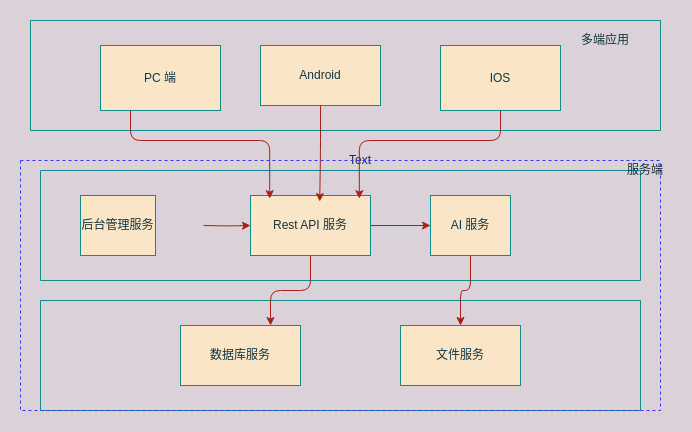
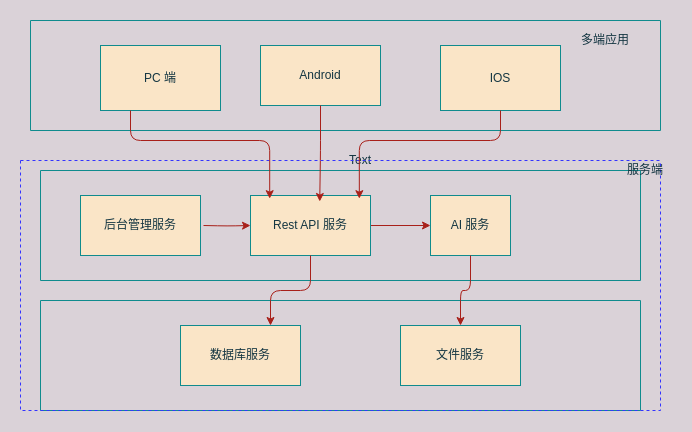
node "后台管理服务": size 75x60 -> 120x60
